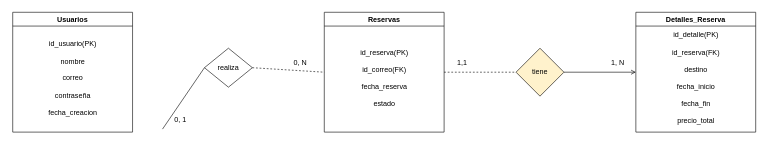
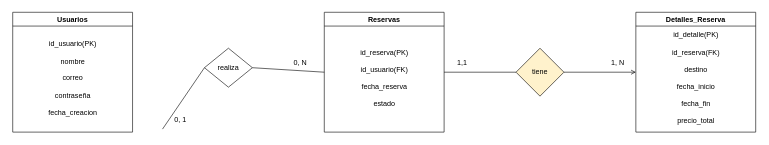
edge "realiza" -- "Reservas": style dashed -> solid
edge "Reservas" -- "tiene": style dashed -> solid
node "id_reserva(PK) id_correo(FK) fecha_reserva estado": label "id_reserva(PK) id_correo(FK) fecha_reserva estado" -> "id_reserva(PK) id_usuario(FK) fecha_reserva estado"
